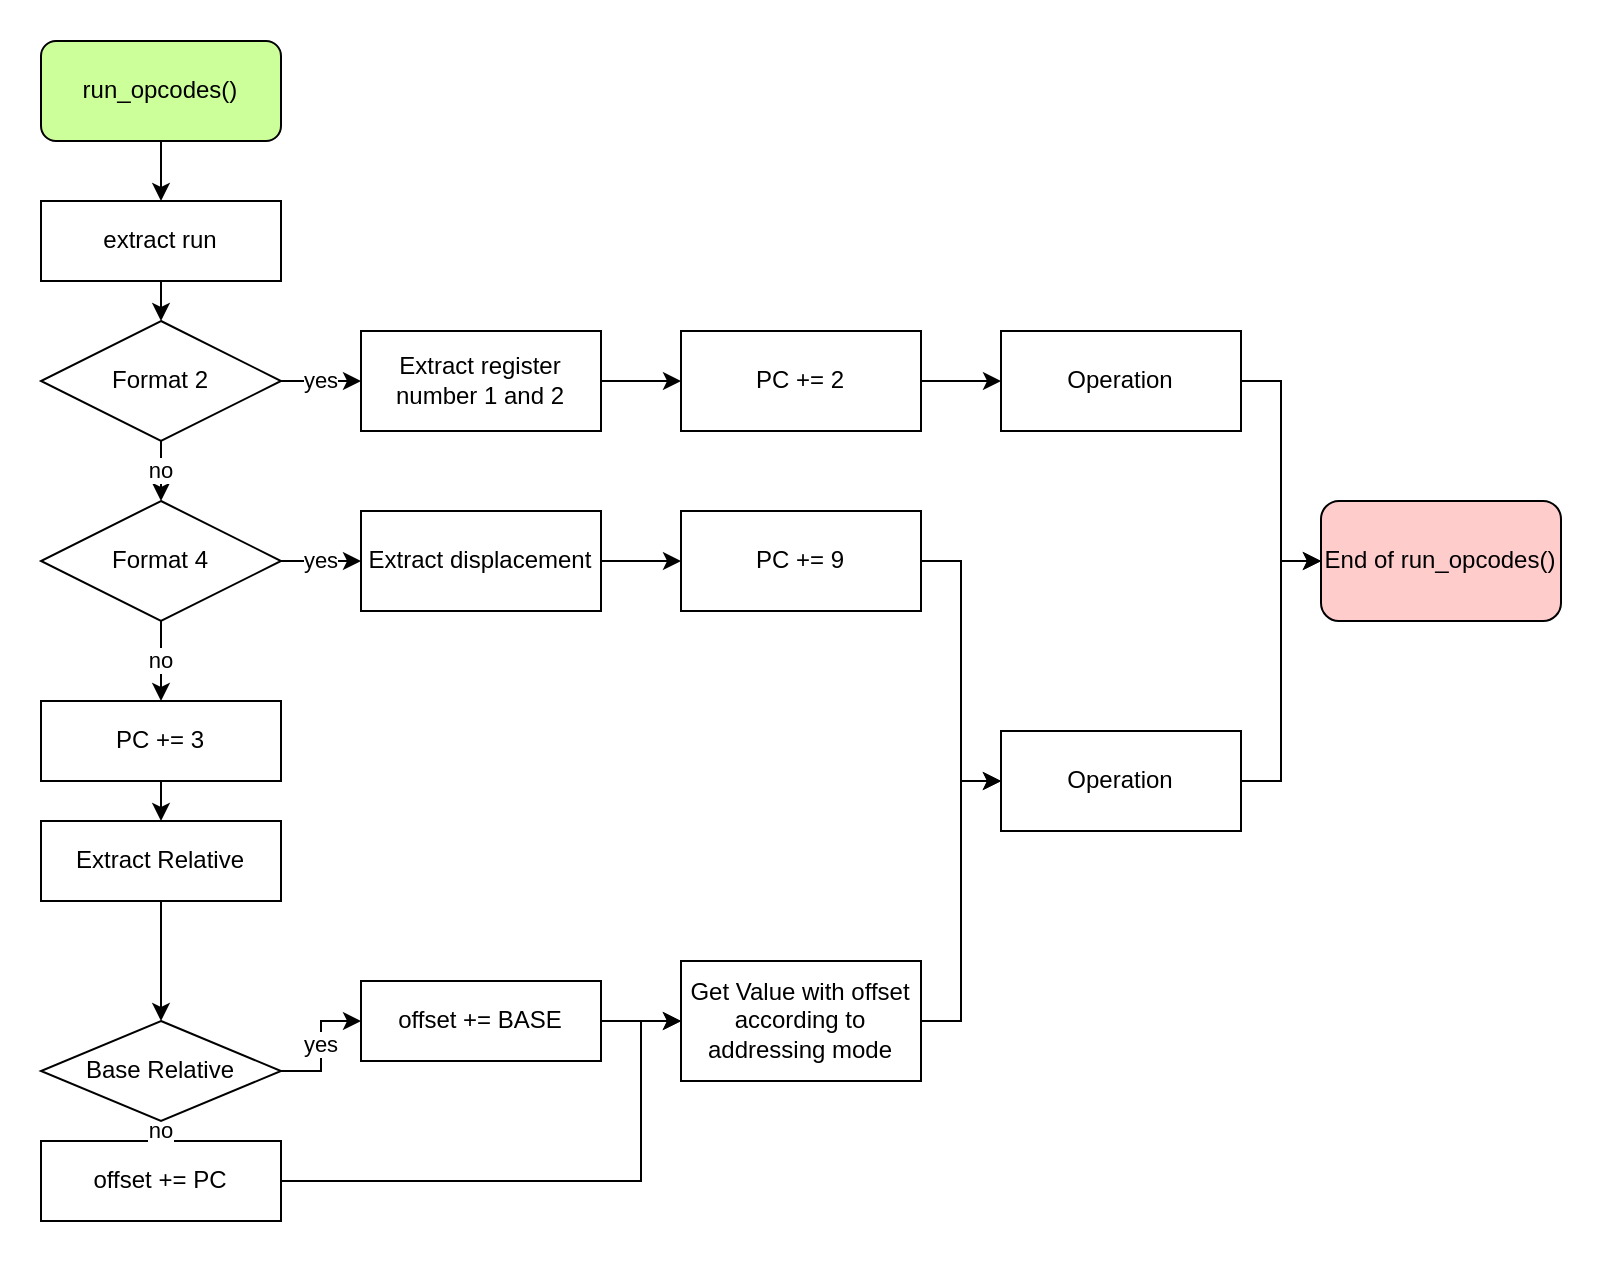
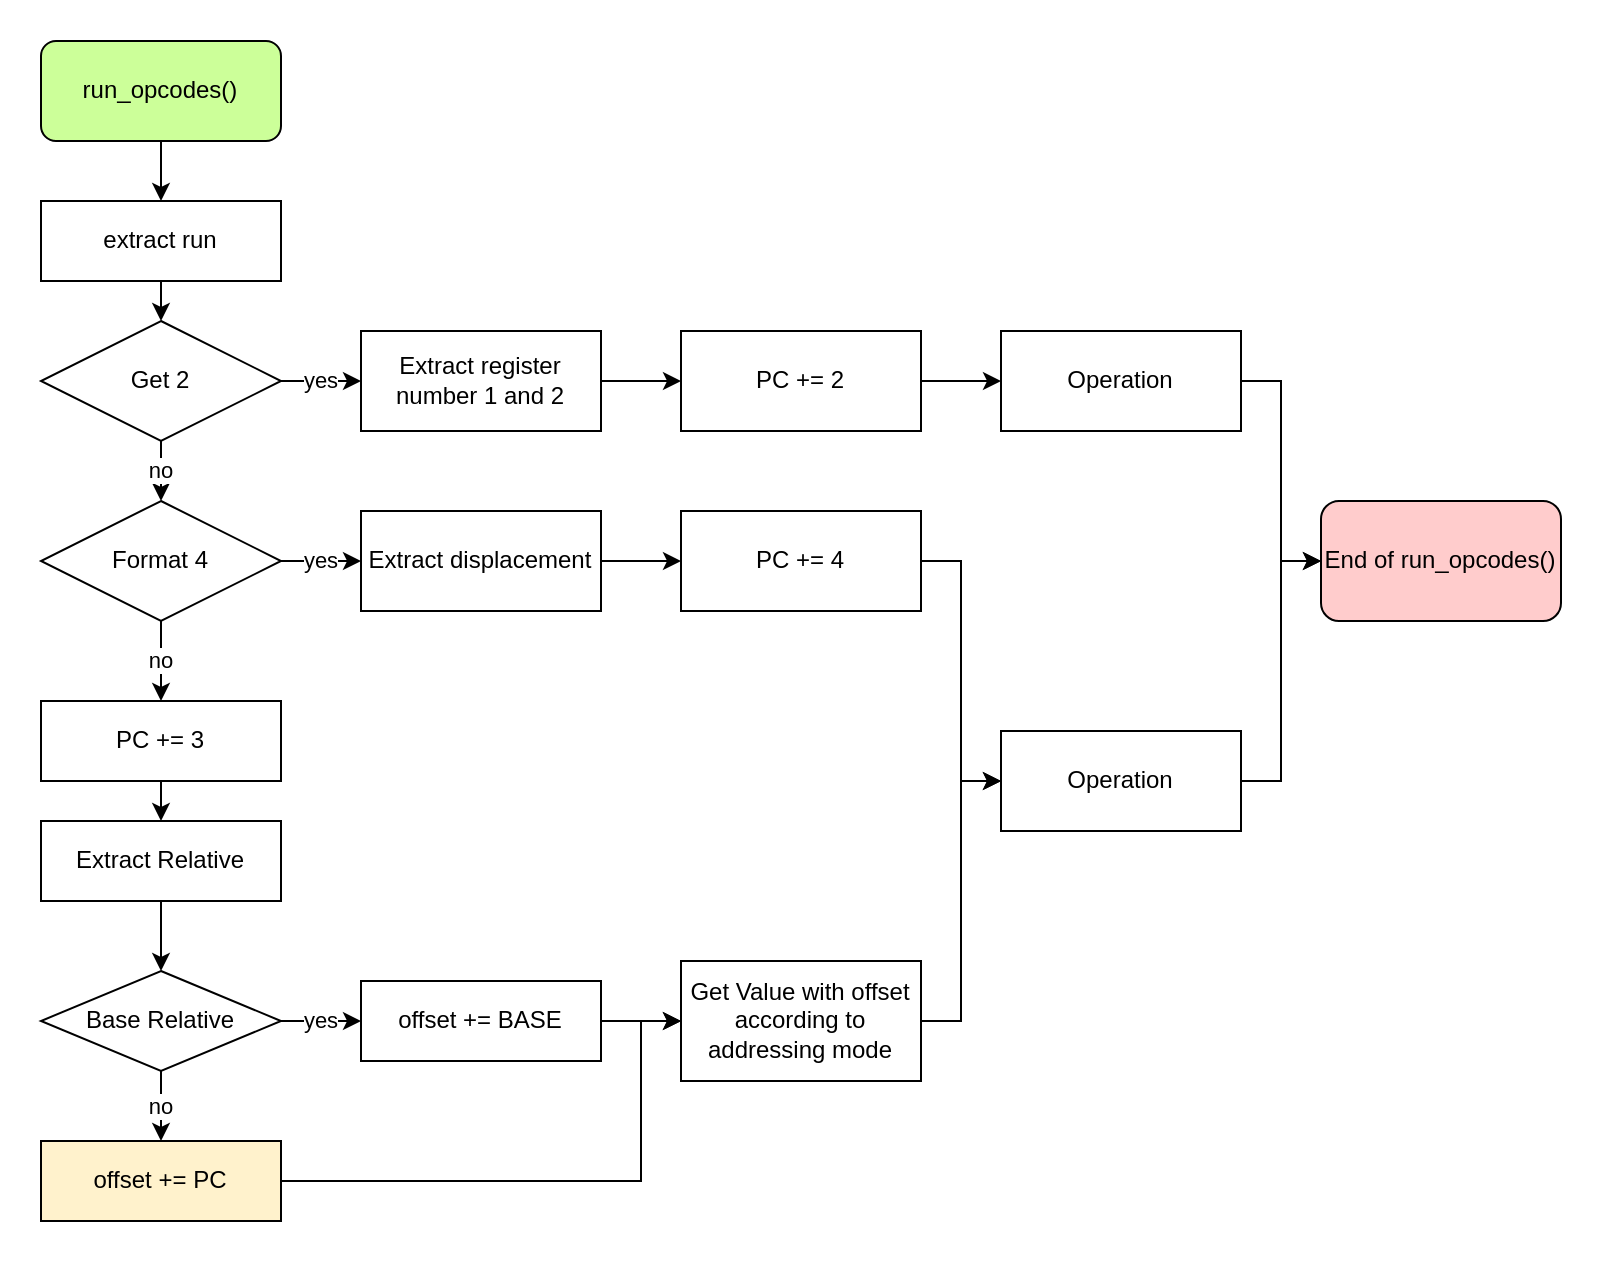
node "Format 2": label "Format 2" -> "Get 2"
node "PC += 9": label "PC += 9" -> "PC += 4"
node "Base Relative": moved (161, 1071) -> (161, 1021)
node "offset += PC": fillcolor #ffffff -> #fff2cc
